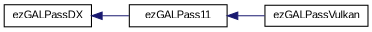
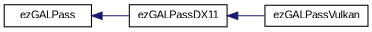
node "ezGALPassDX": label "ezGALPassDX" -> "ezGALPass"
node "ezGALPass11": label "ezGALPass11" -> "ezGALPassDX11"
